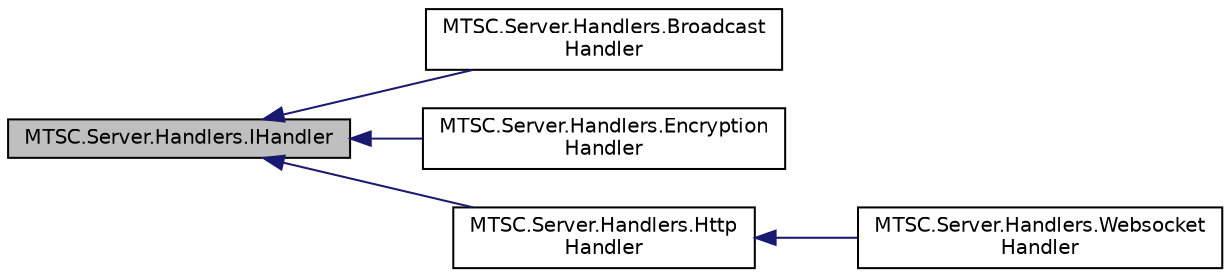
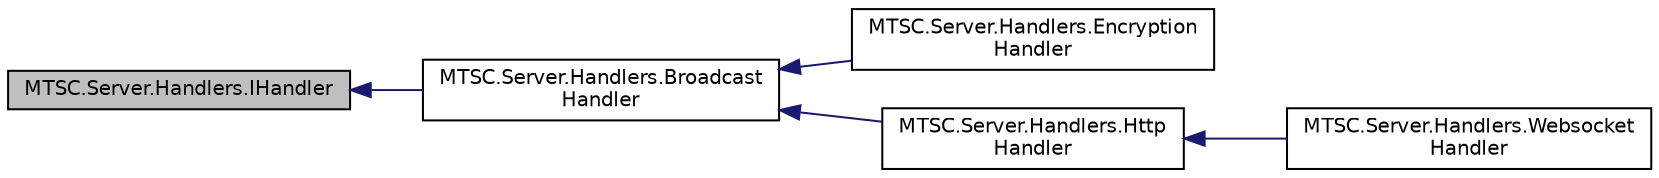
edge "MTSC.Server.Handlers.Encryption Handler" -> "MTSC.Server.Handlers.IHandler": now "MTSC.Server.Handlers.Encryption Handler" -> "MTSC.Server.Handlers.Broadcast Handler"
edge "MTSC.Server.Handlers.Http Handler" -> "MTSC.Server.Handlers.IHandler": now "MTSC.Server.Handlers.Http Handler" -> "MTSC.Server.Handlers.Broadcast Handler"
